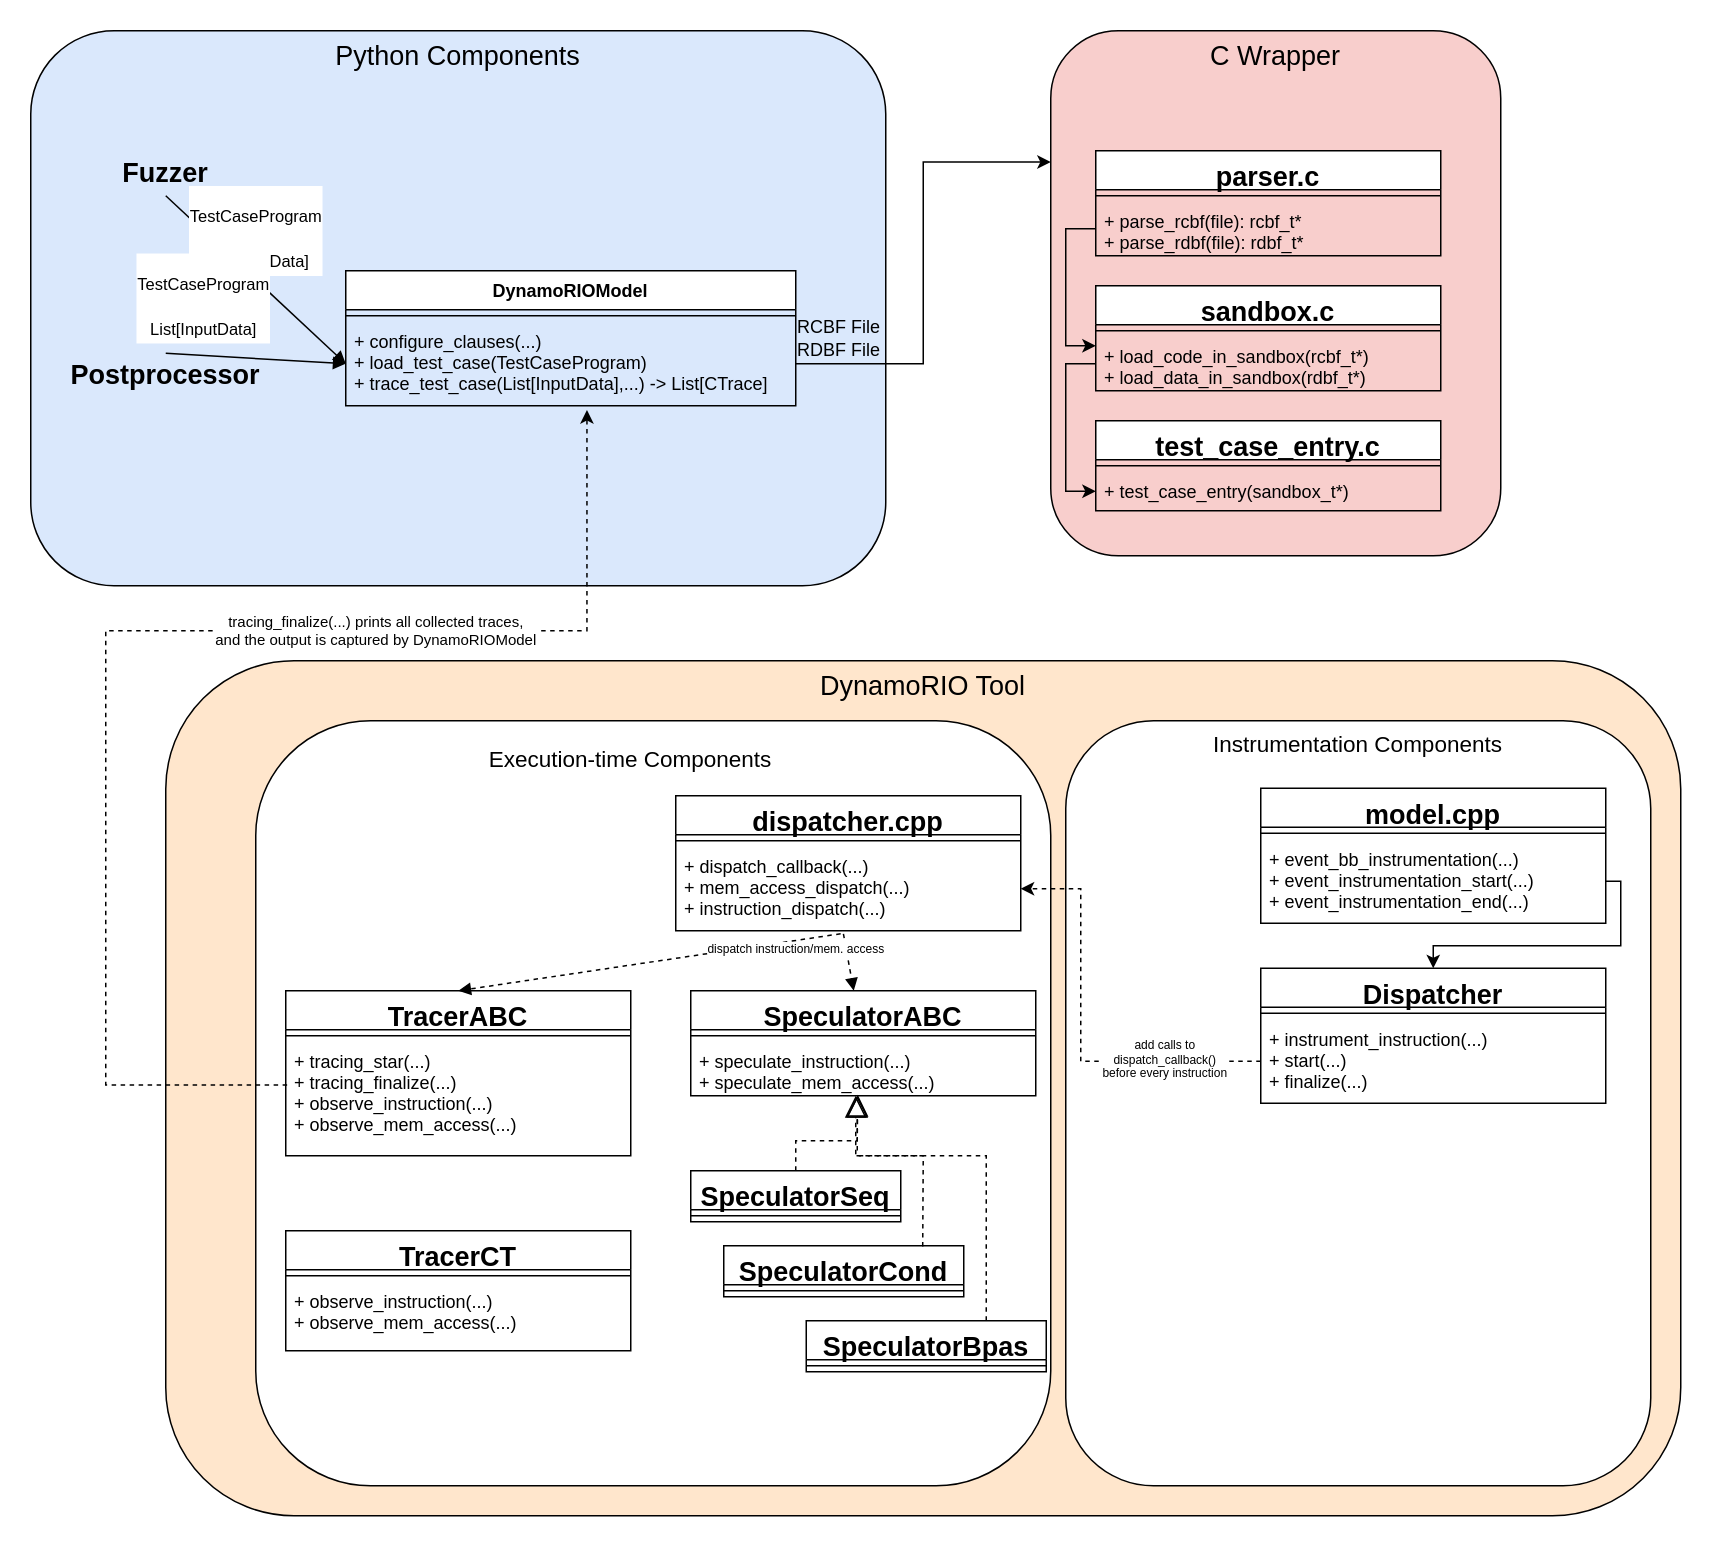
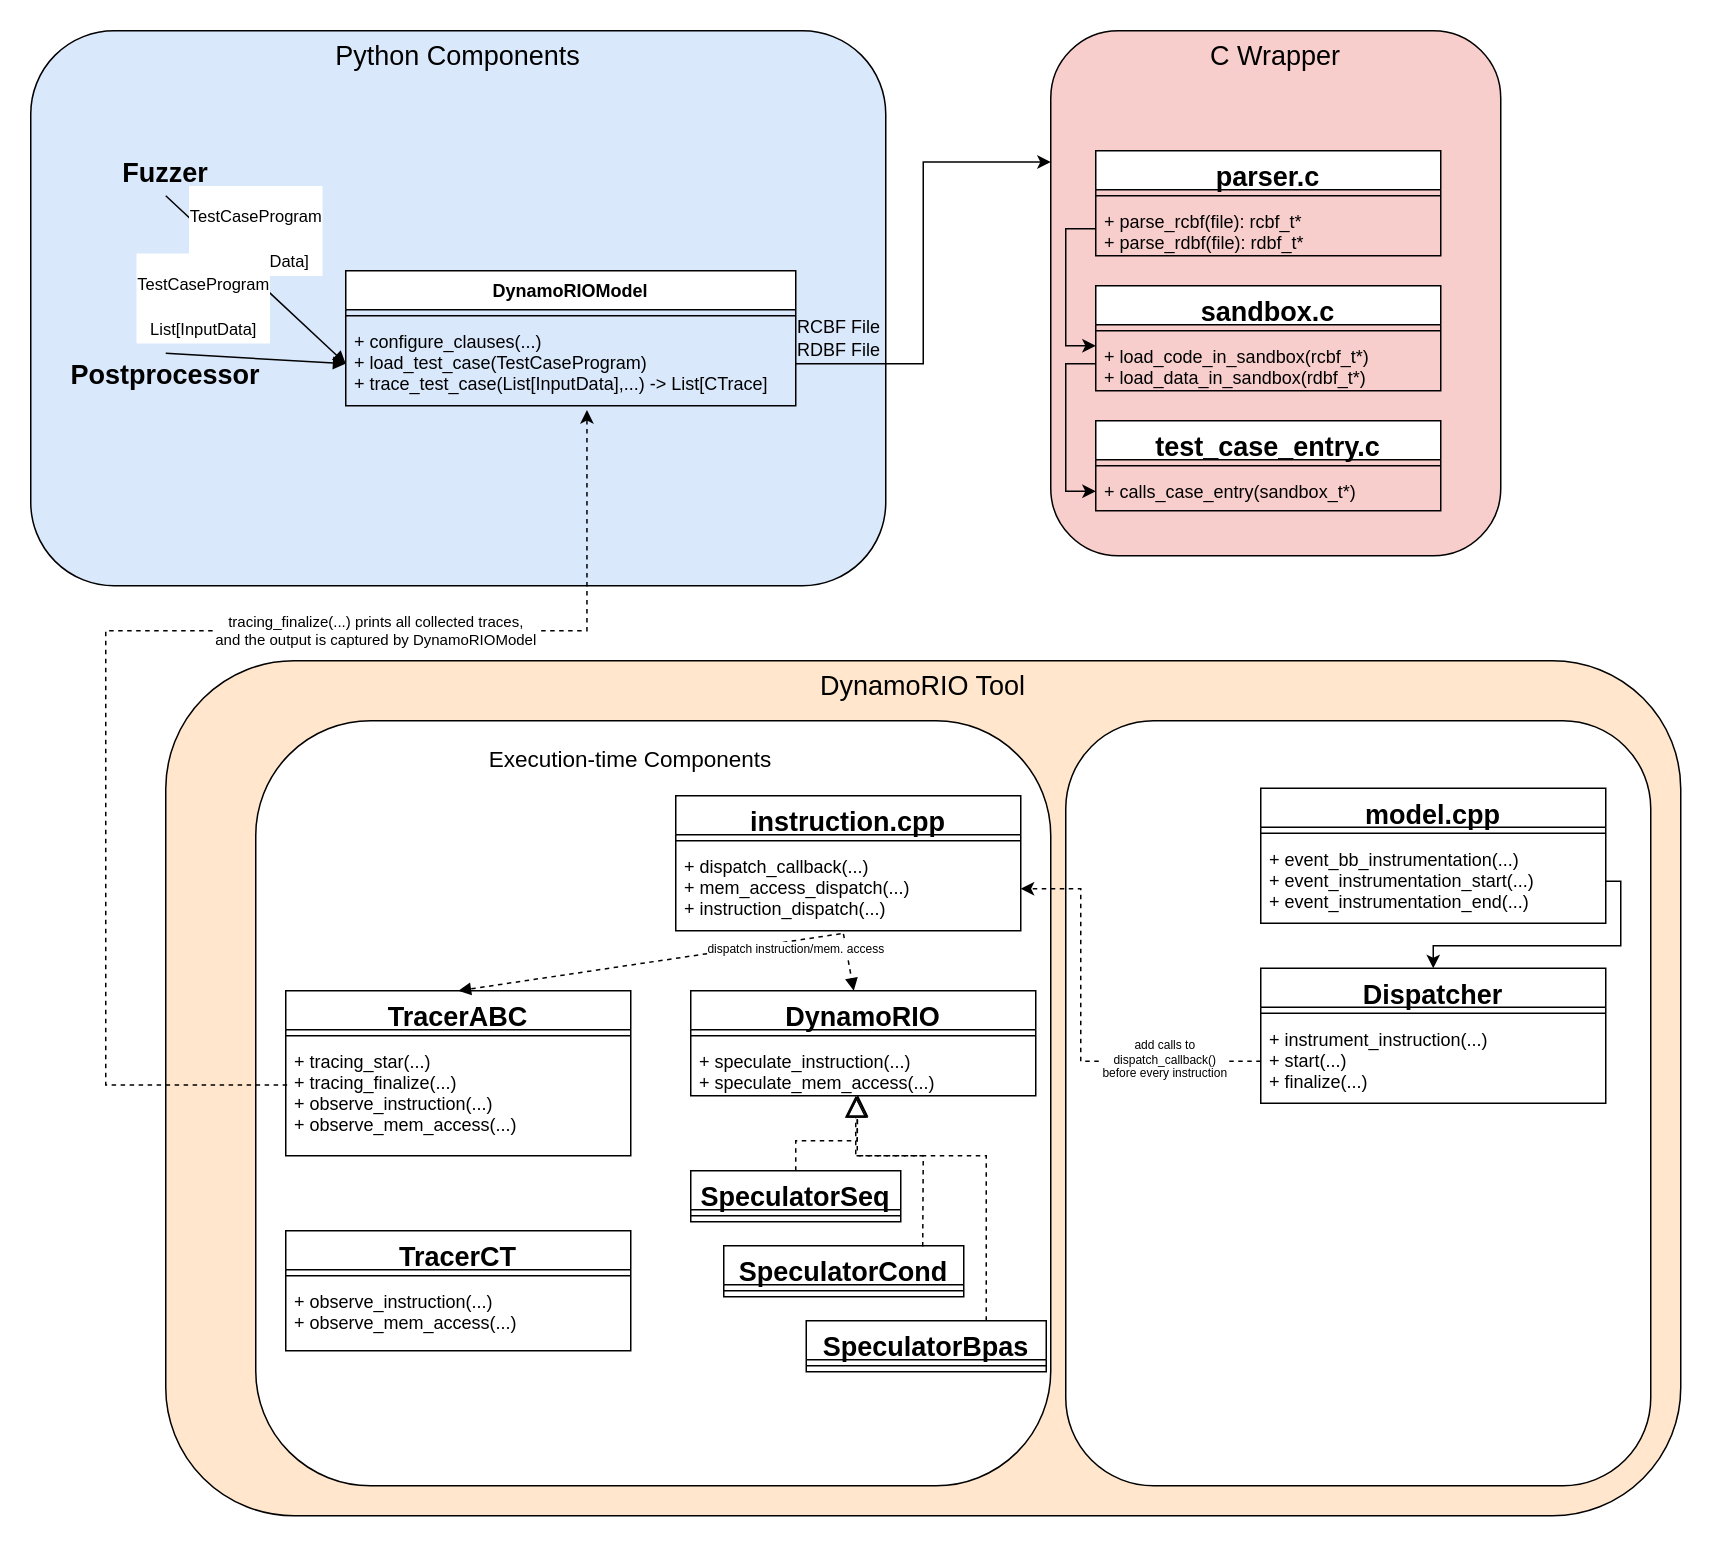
node "+ test_case_entry(sandbox_t*)": label "+ test_case_entry(sandbox_t*)" -> "+ calls_case_entry(sandbox_t*)"
node "Instrumentation Components": removed
node "dispatcher.cpp": label "dispatcher.cpp" -> "instruction.cpp"
node "SpeculatorABC": label "SpeculatorABC" -> "DynamoRIO"
